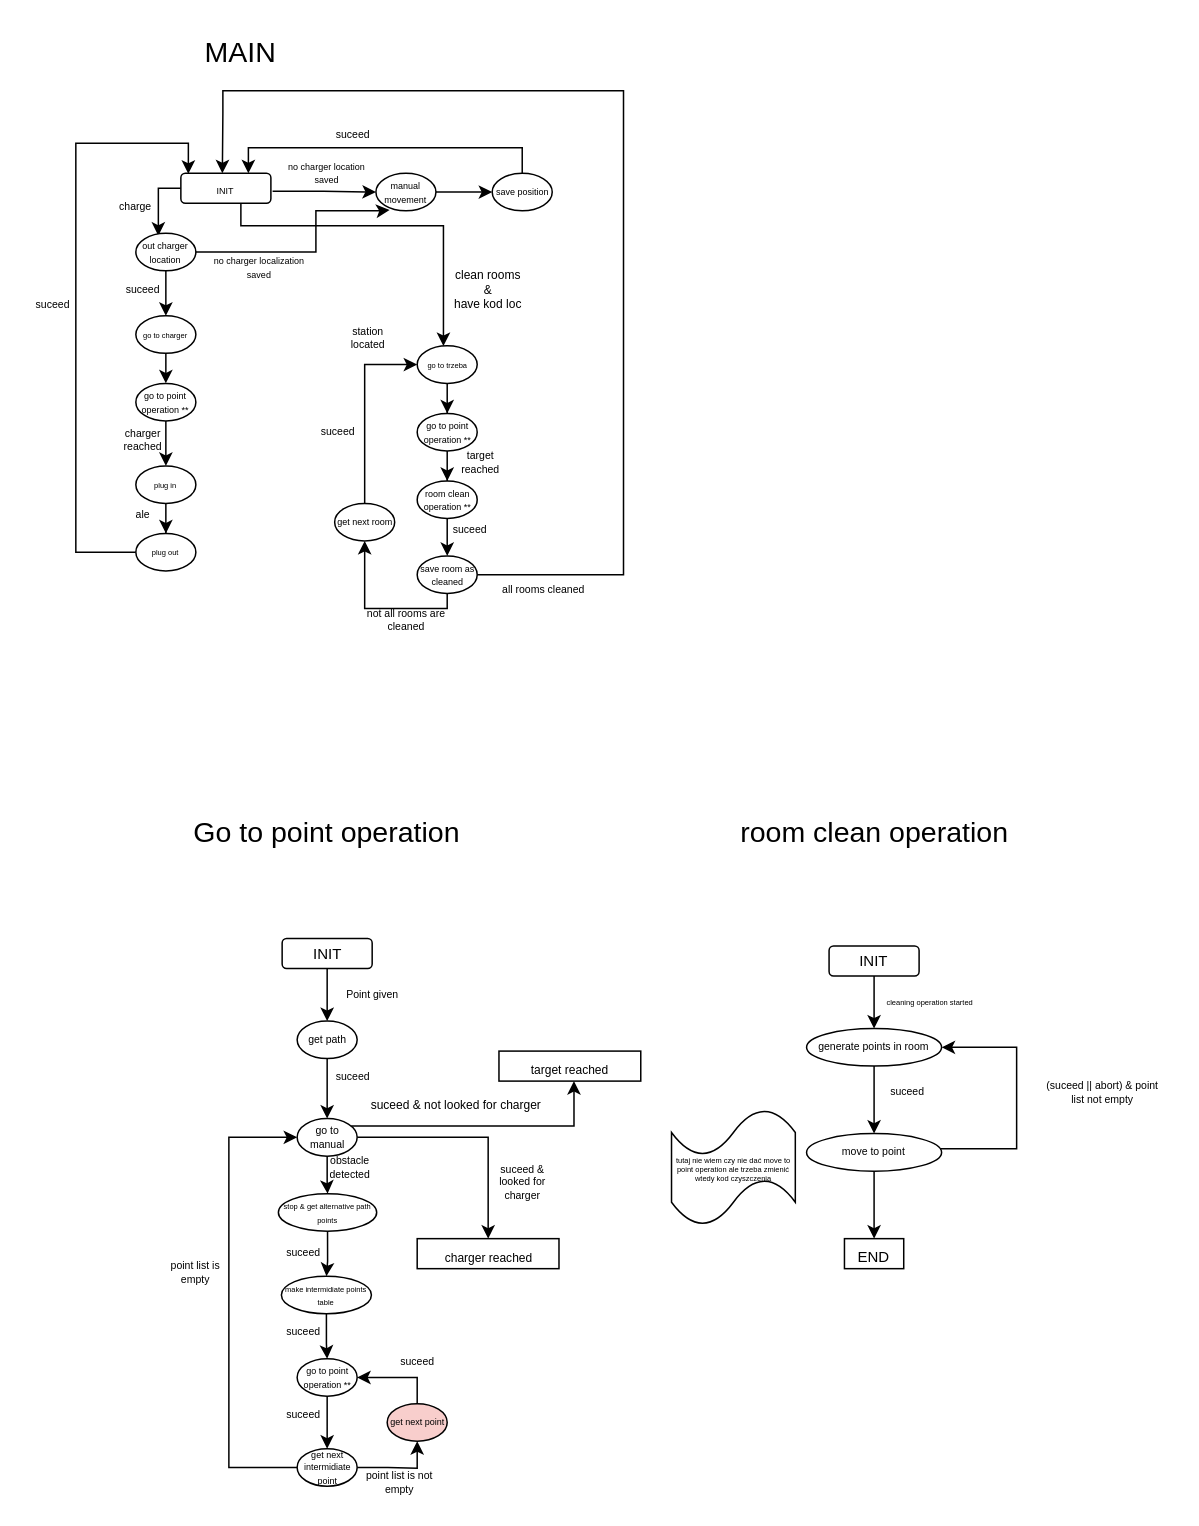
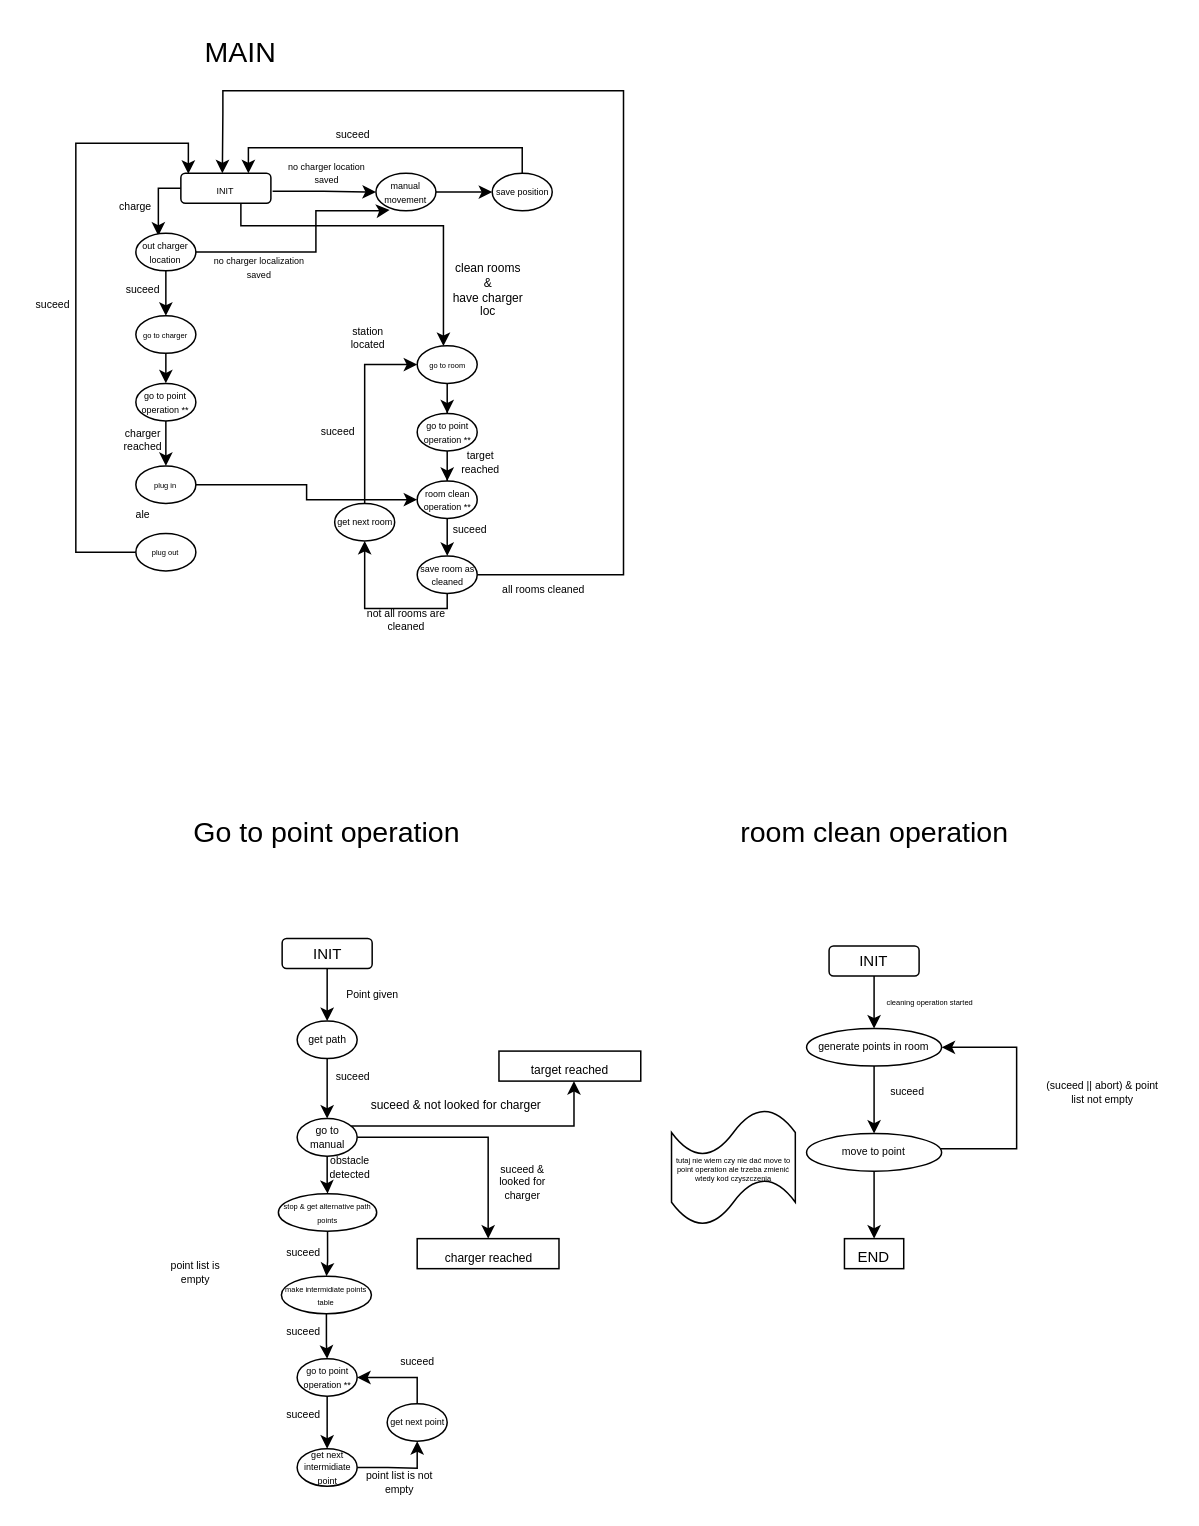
node "clean rooms & have kod loc": label "clean rooms & have kod loc" -> "clean rooms & have charger loc"
node "go to trzeba": label "go to trzeba" -> "go to room"
edge "plug in" -> "plug out": now "plug in" -> "room clean operation **"
edge "get next intermidiate point" -> "go to manual": removed
node "get next point": fillcolor #f8cecc -> #ffffff
